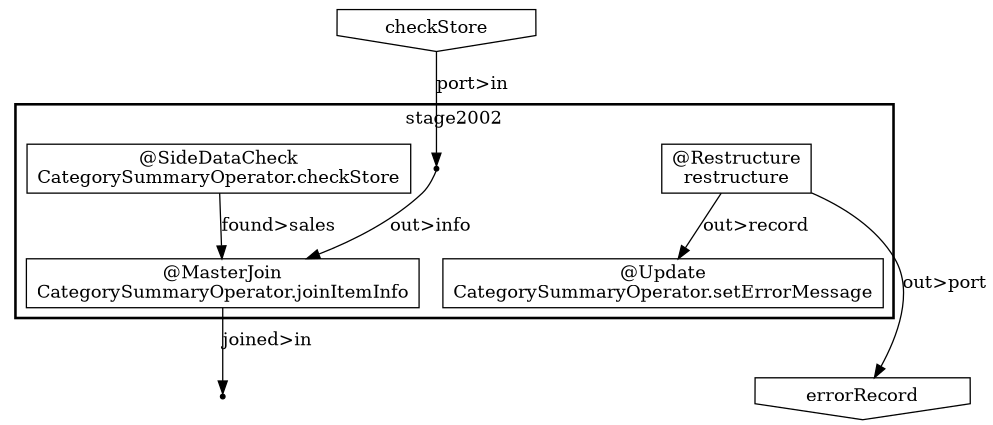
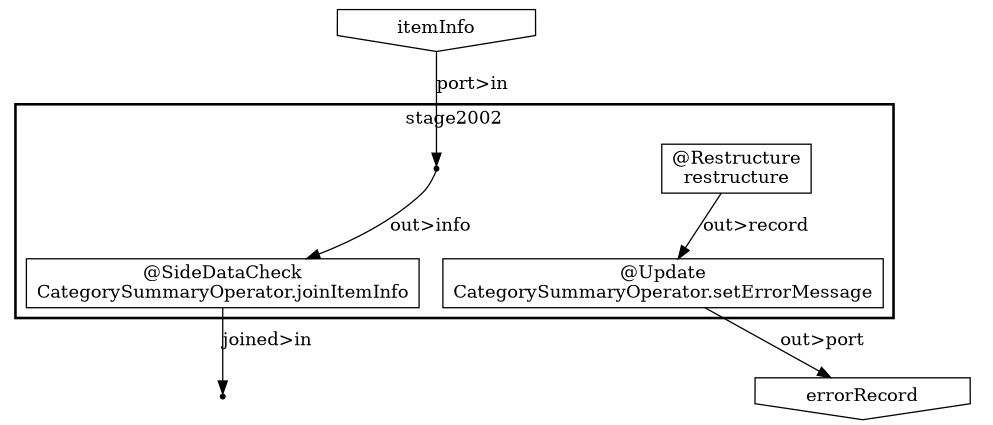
node "checkStore": label "checkStore" -> "itemInfo"
node "@SideDataCheck CategorySummaryOperator.checkStore": removed
edge "@Restructure restructure" -> "errorRecord": now "@Update CategorySummaryOperator.setErrorMessage" -> "errorRecord"
node "@MasterJoin CategorySummaryOperator.joinItemInfo": label "@MasterJoin CategorySummaryOperator.joinItemInfo" -> "@SideDataCheck CategorySummaryOperator.joinItemInfo"
